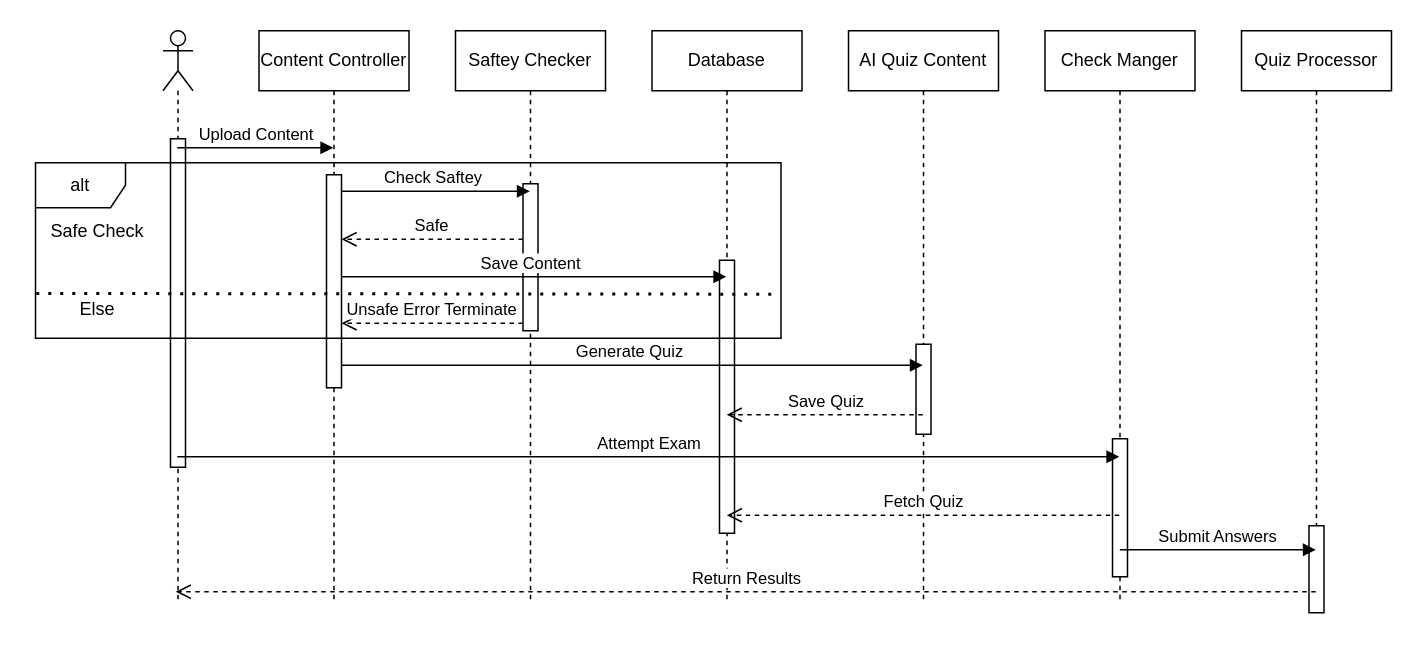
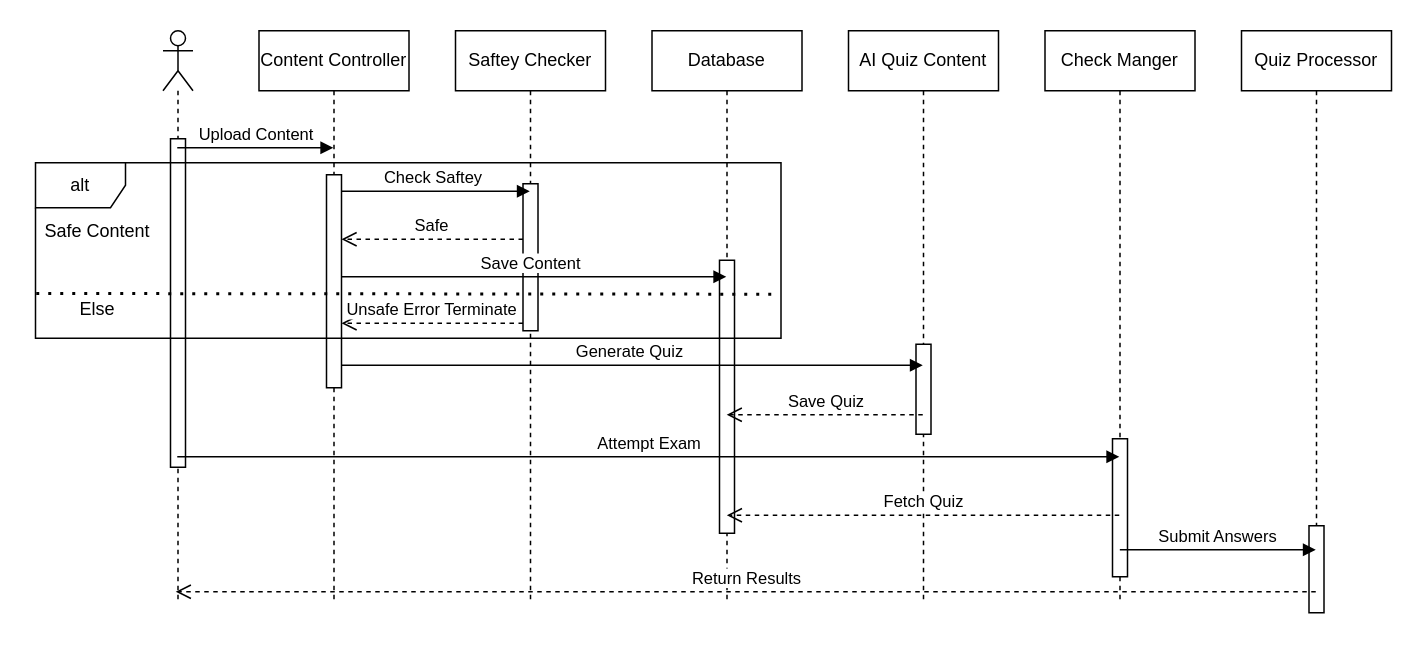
node "Safe Check": label "Safe Check" -> "Safe Content"
